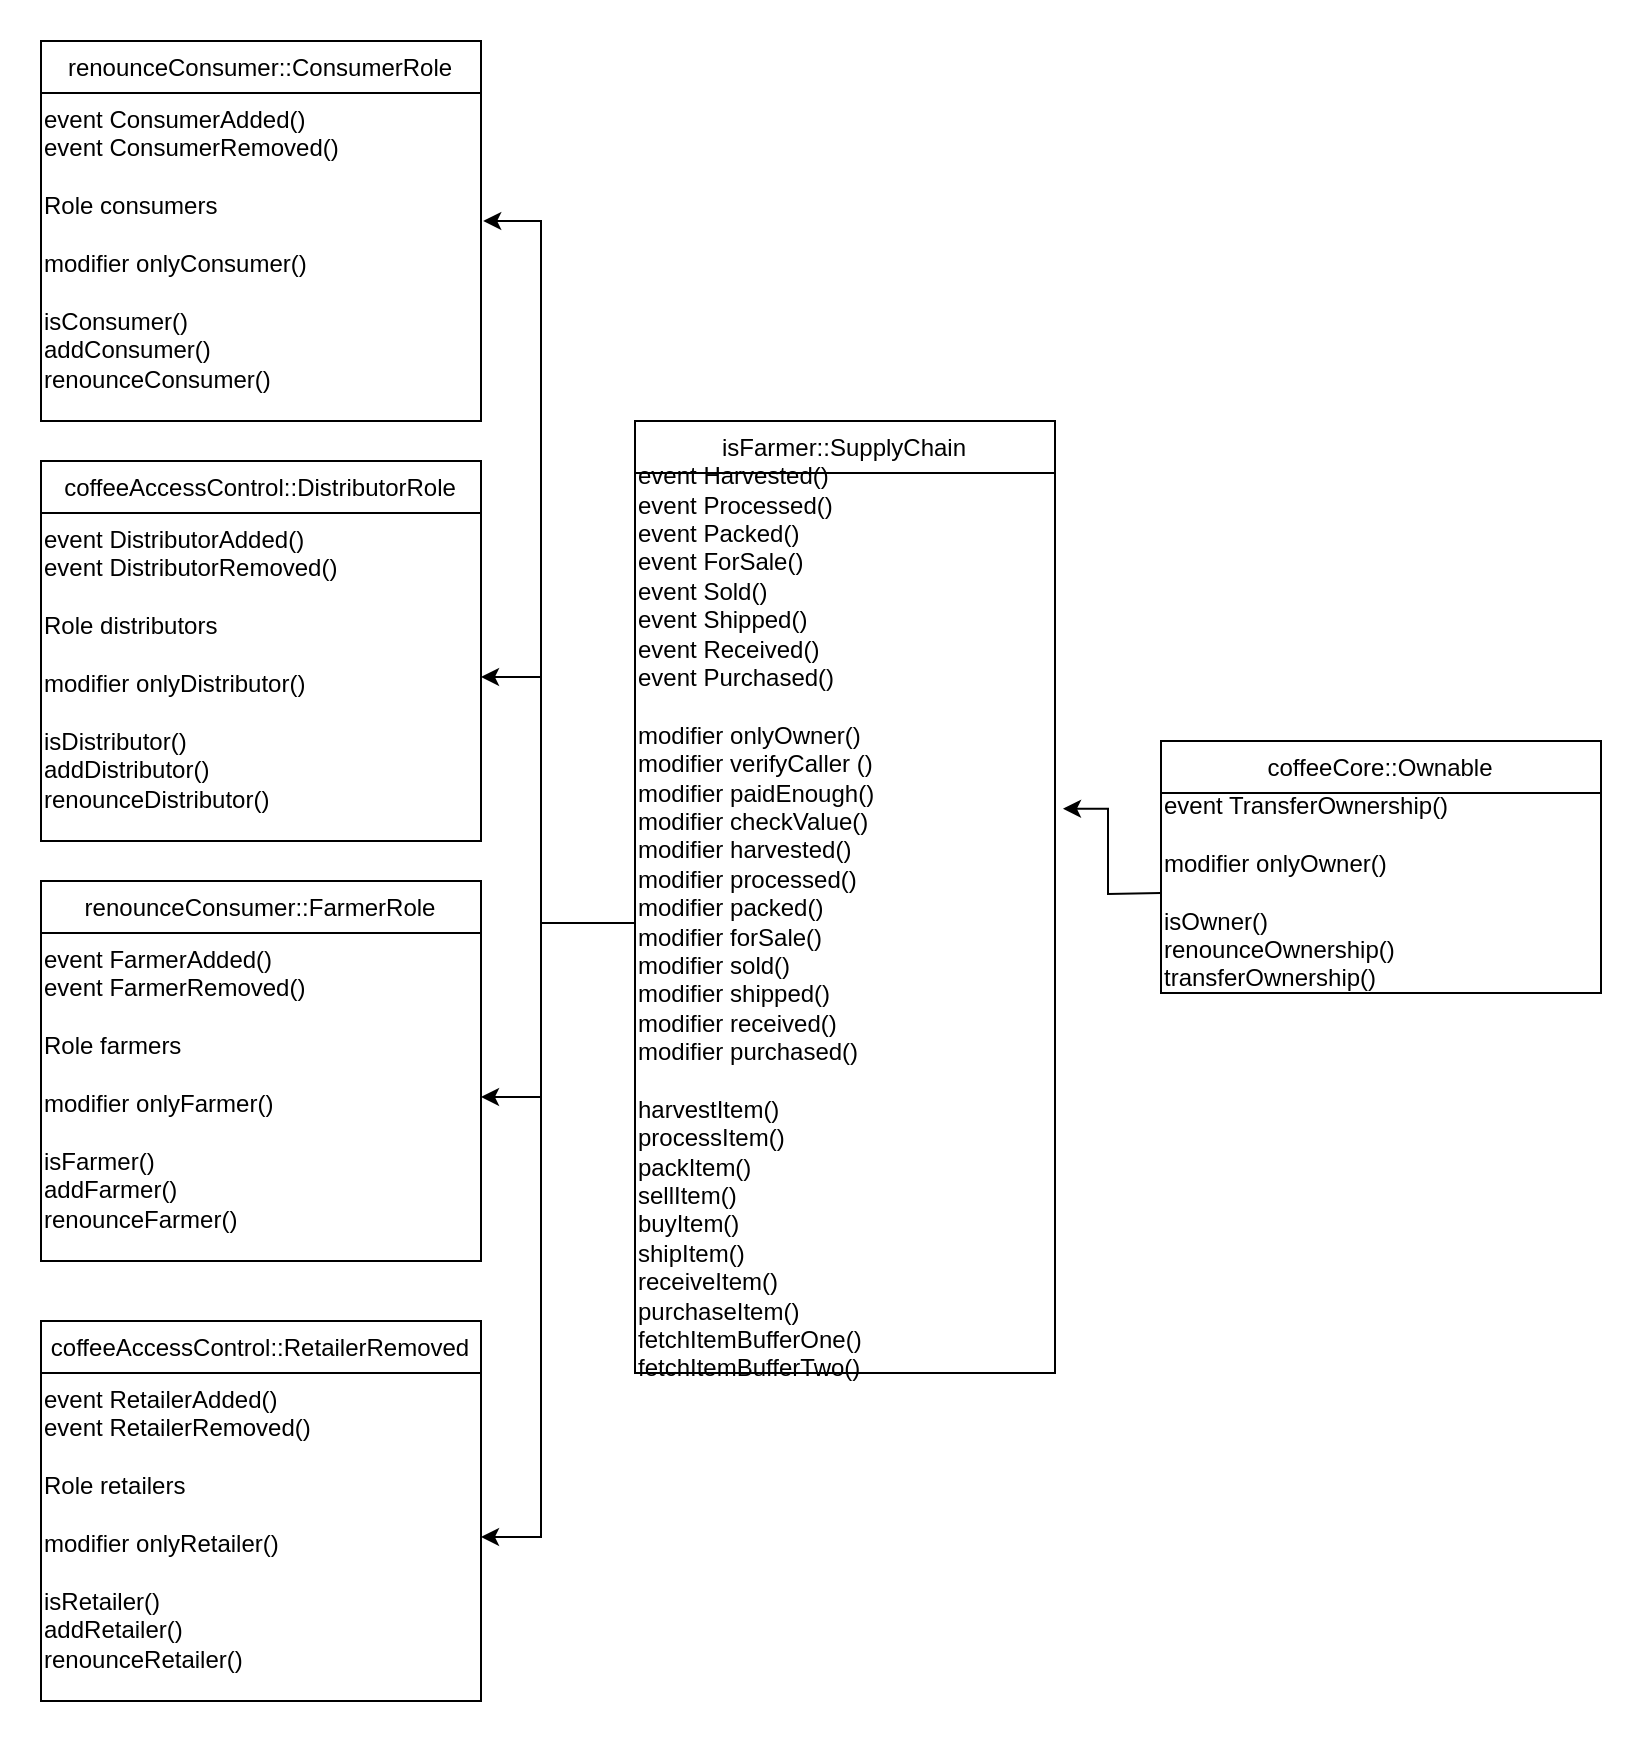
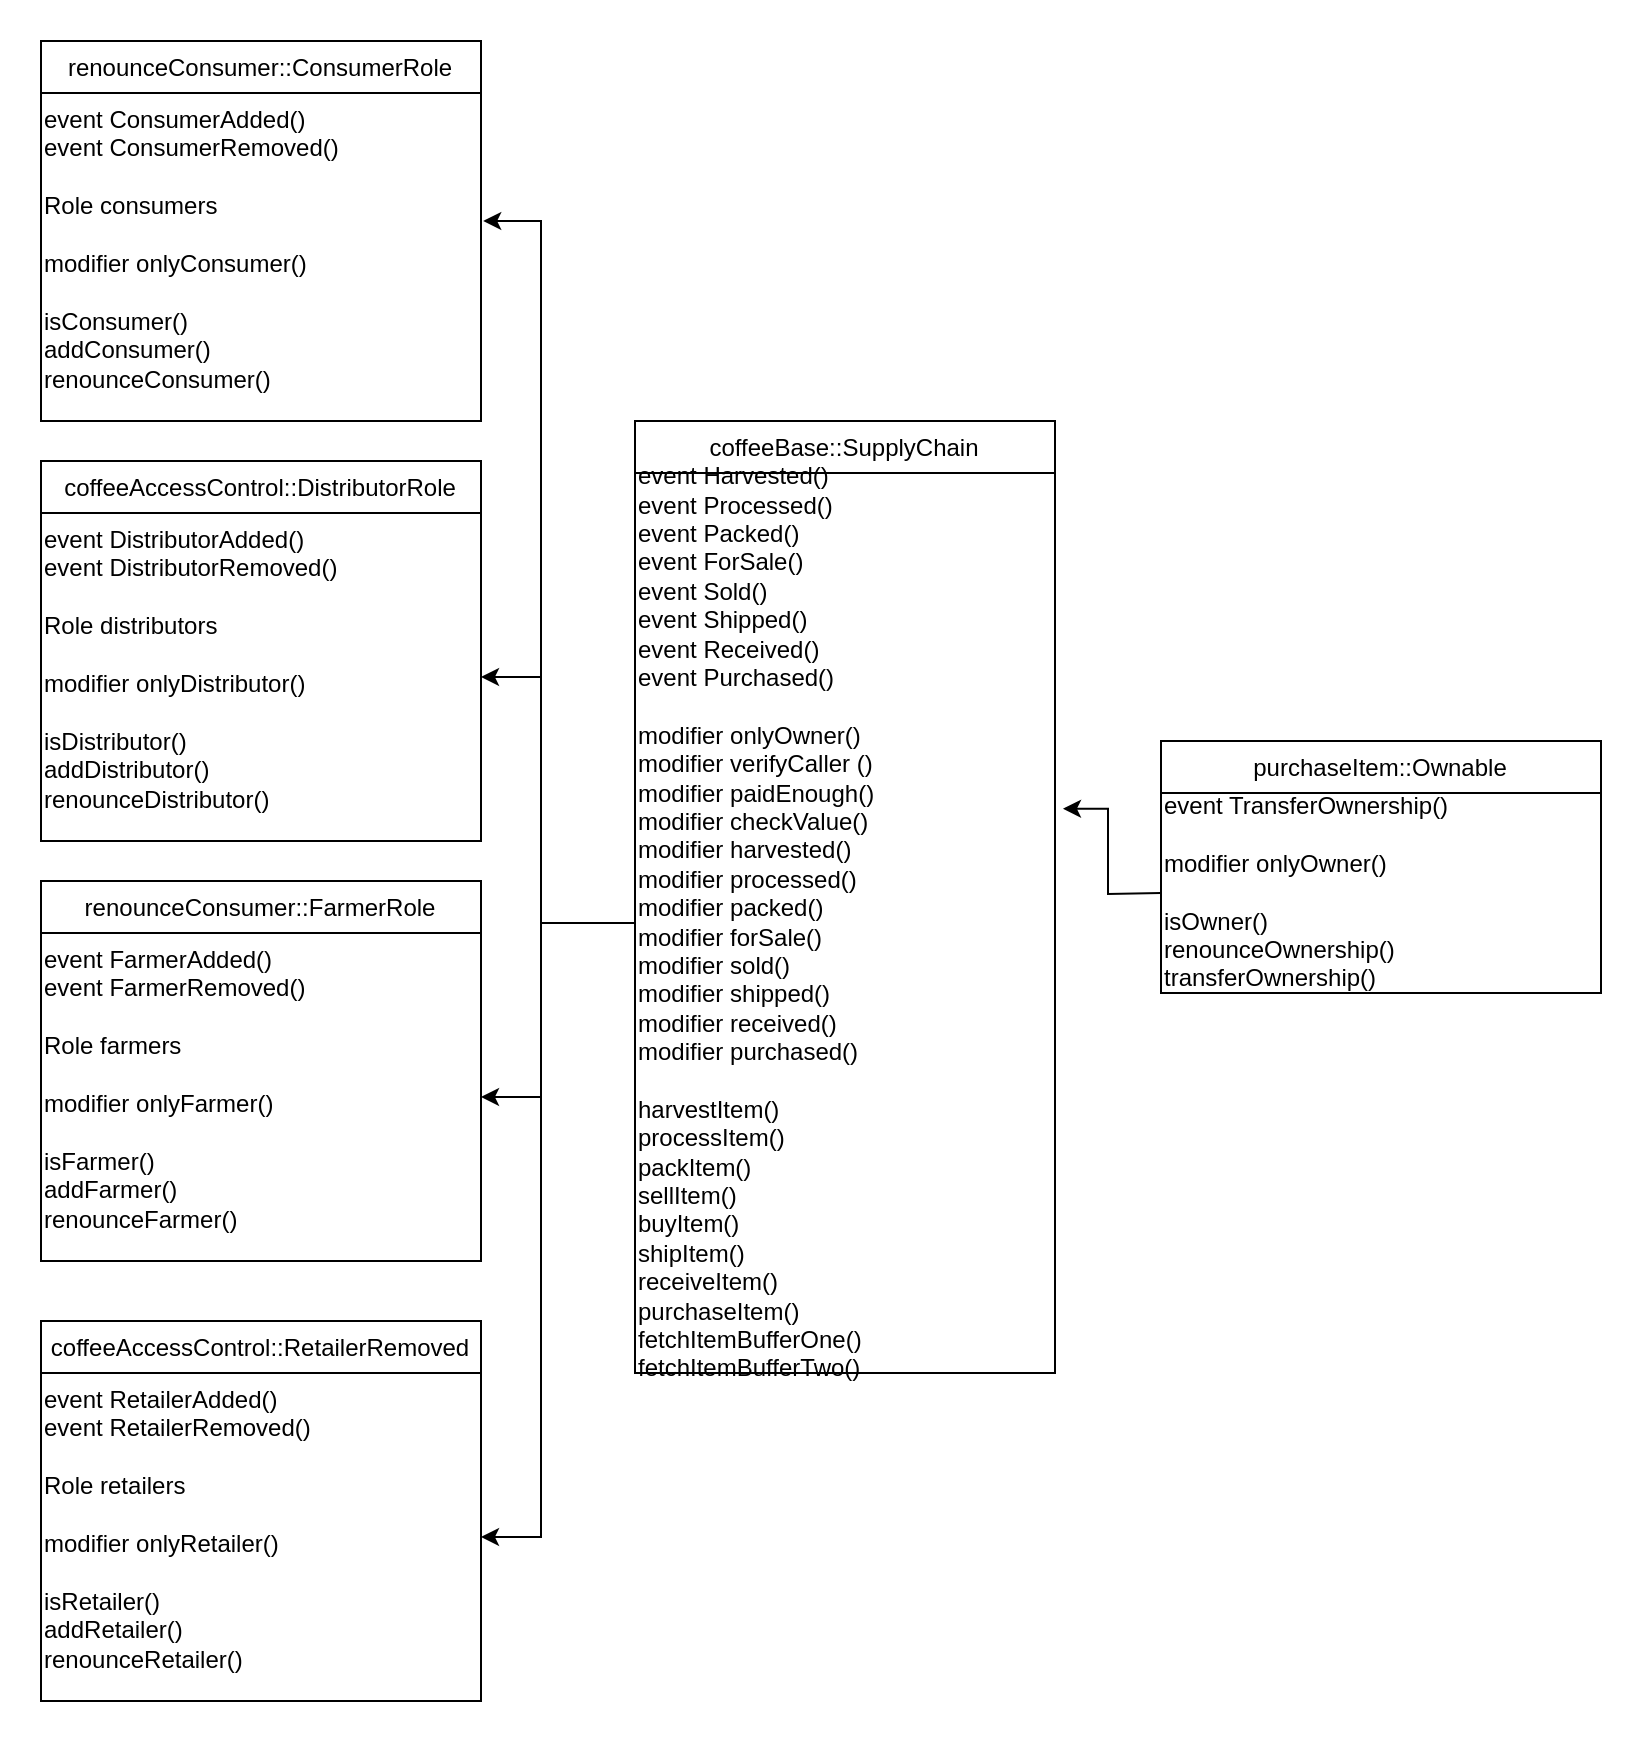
node "isFarmer::SupplyChain": label "isFarmer::SupplyChain" -> "coffeeBase::SupplyChain"
node "coffeeCore::Ownable": label "coffeeCore::Ownable" -> "purchaseItem::Ownable"
